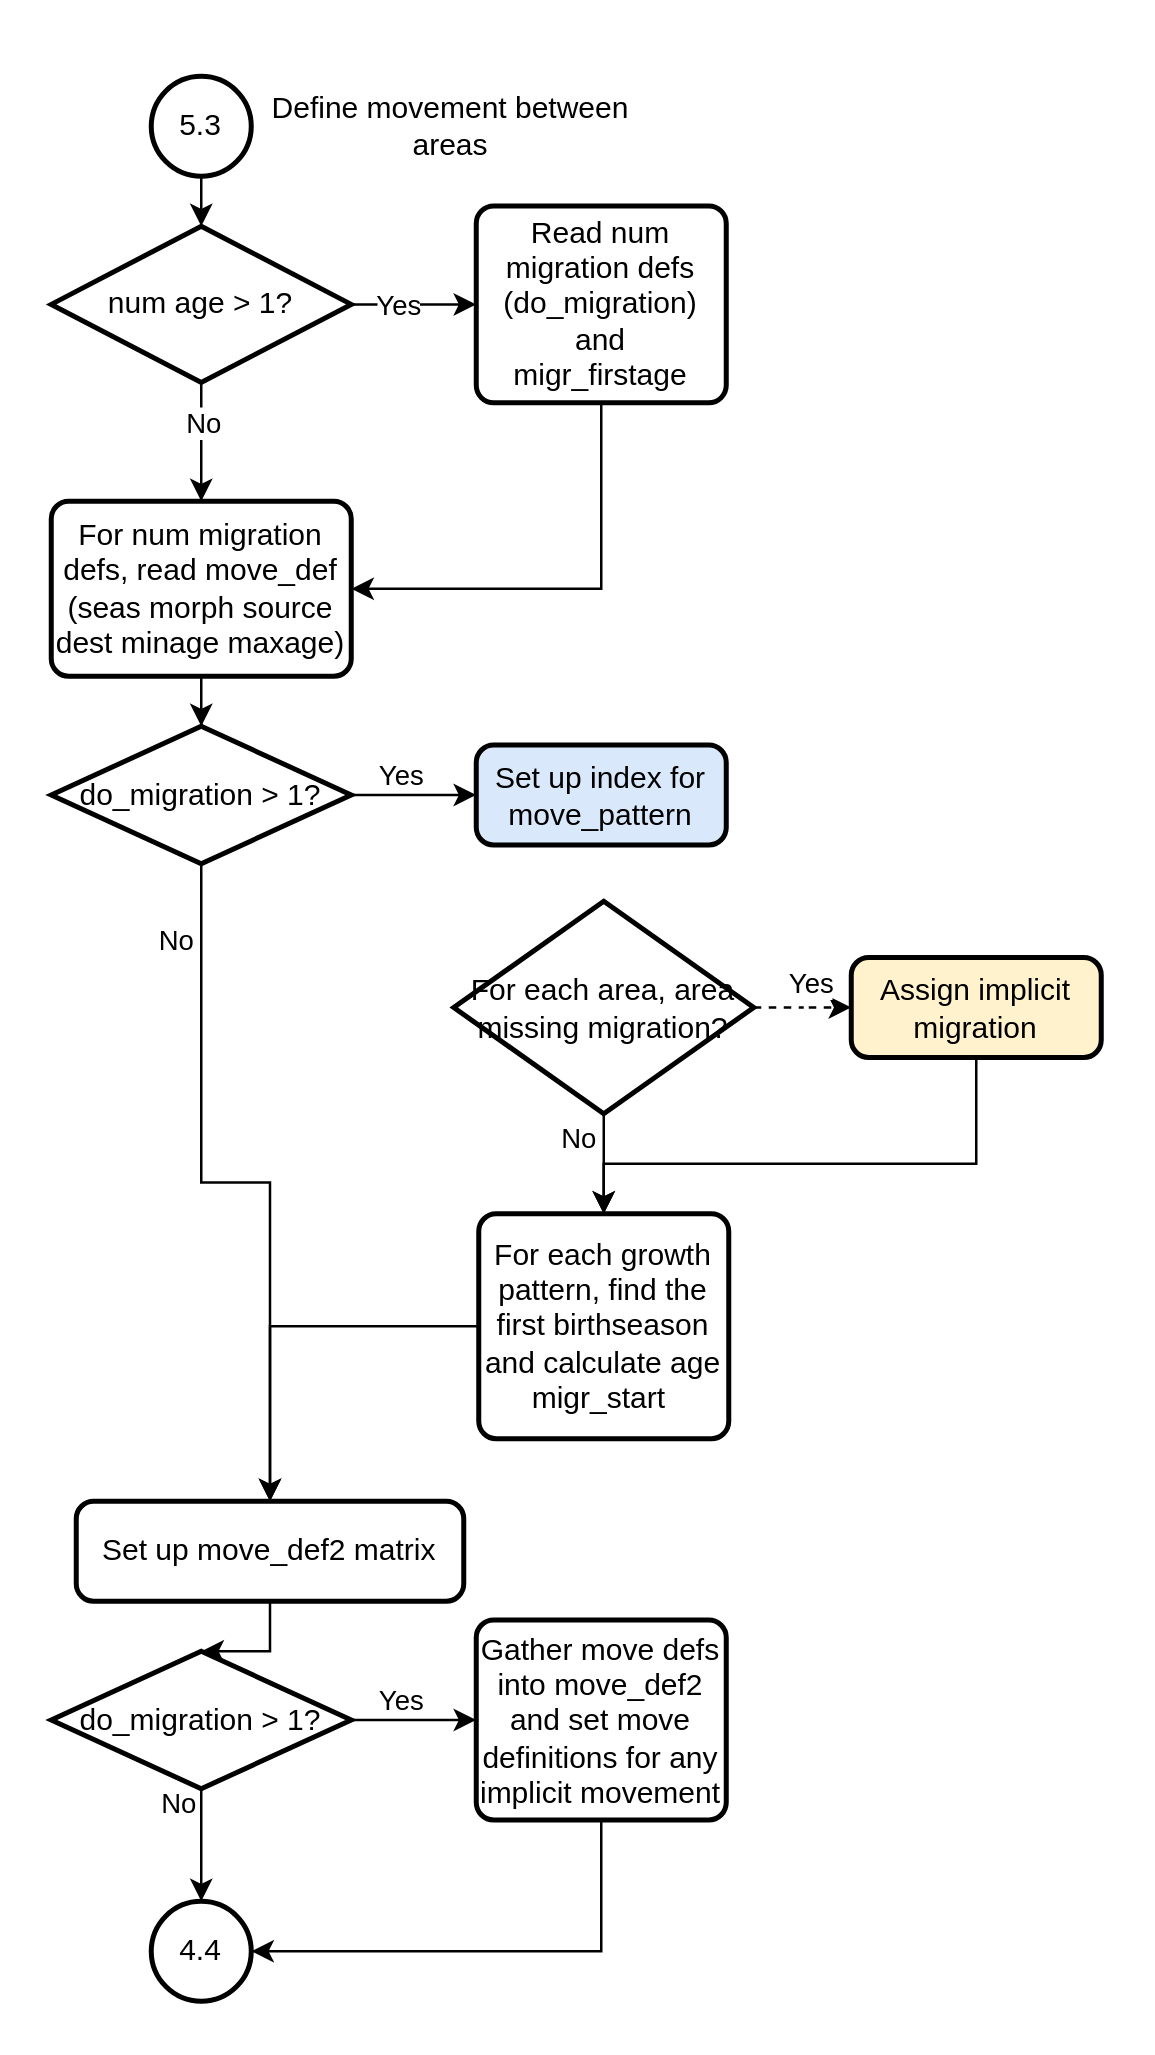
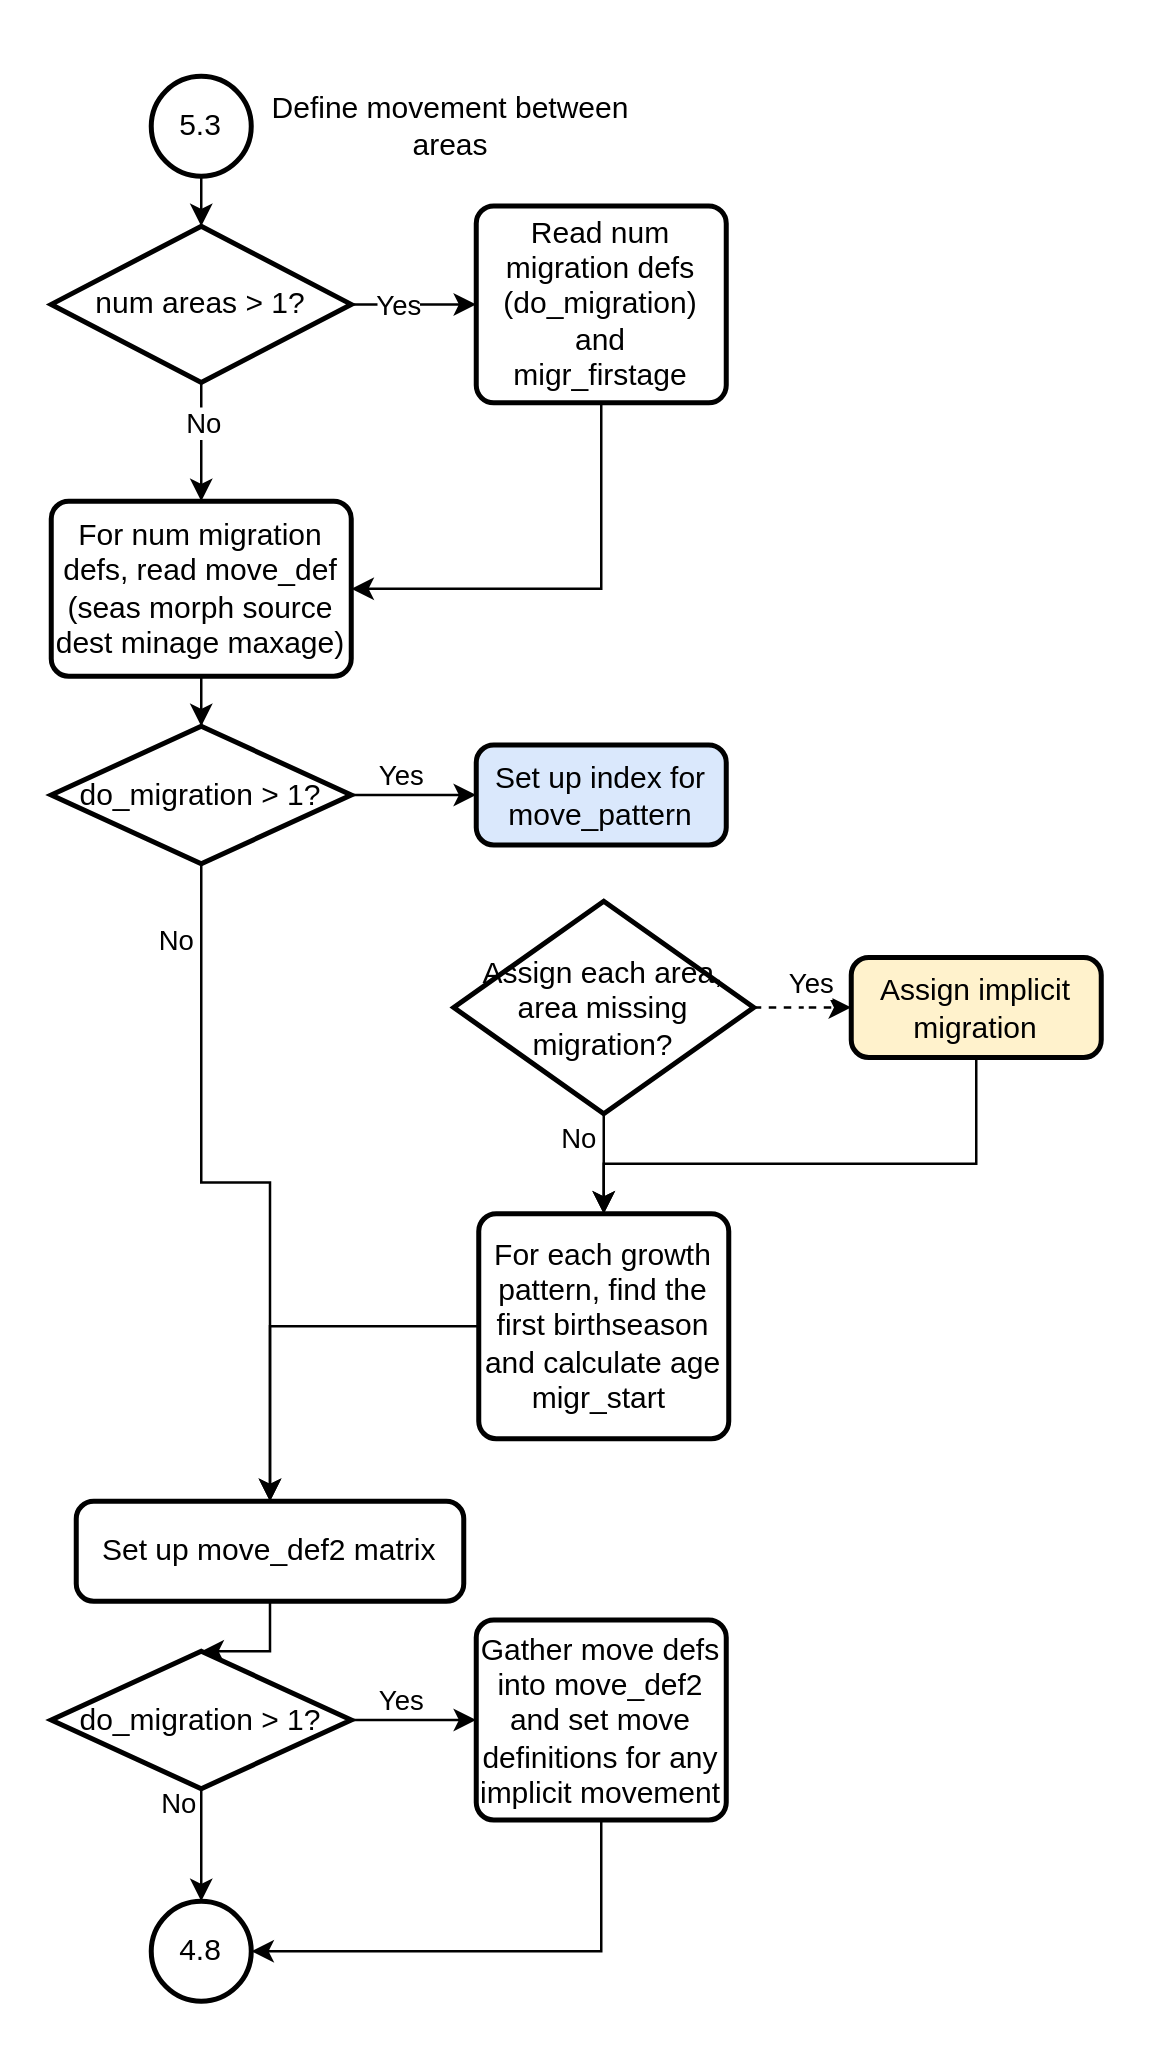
node "num age > 1?": label "num age > 1?" -> "num areas > 1?"
node "For each area, area missing migration?": label "For each area, area missing migration?" -> "Assign each area, area missing migration?"
node "4.4": label "4.4" -> "4.8"
